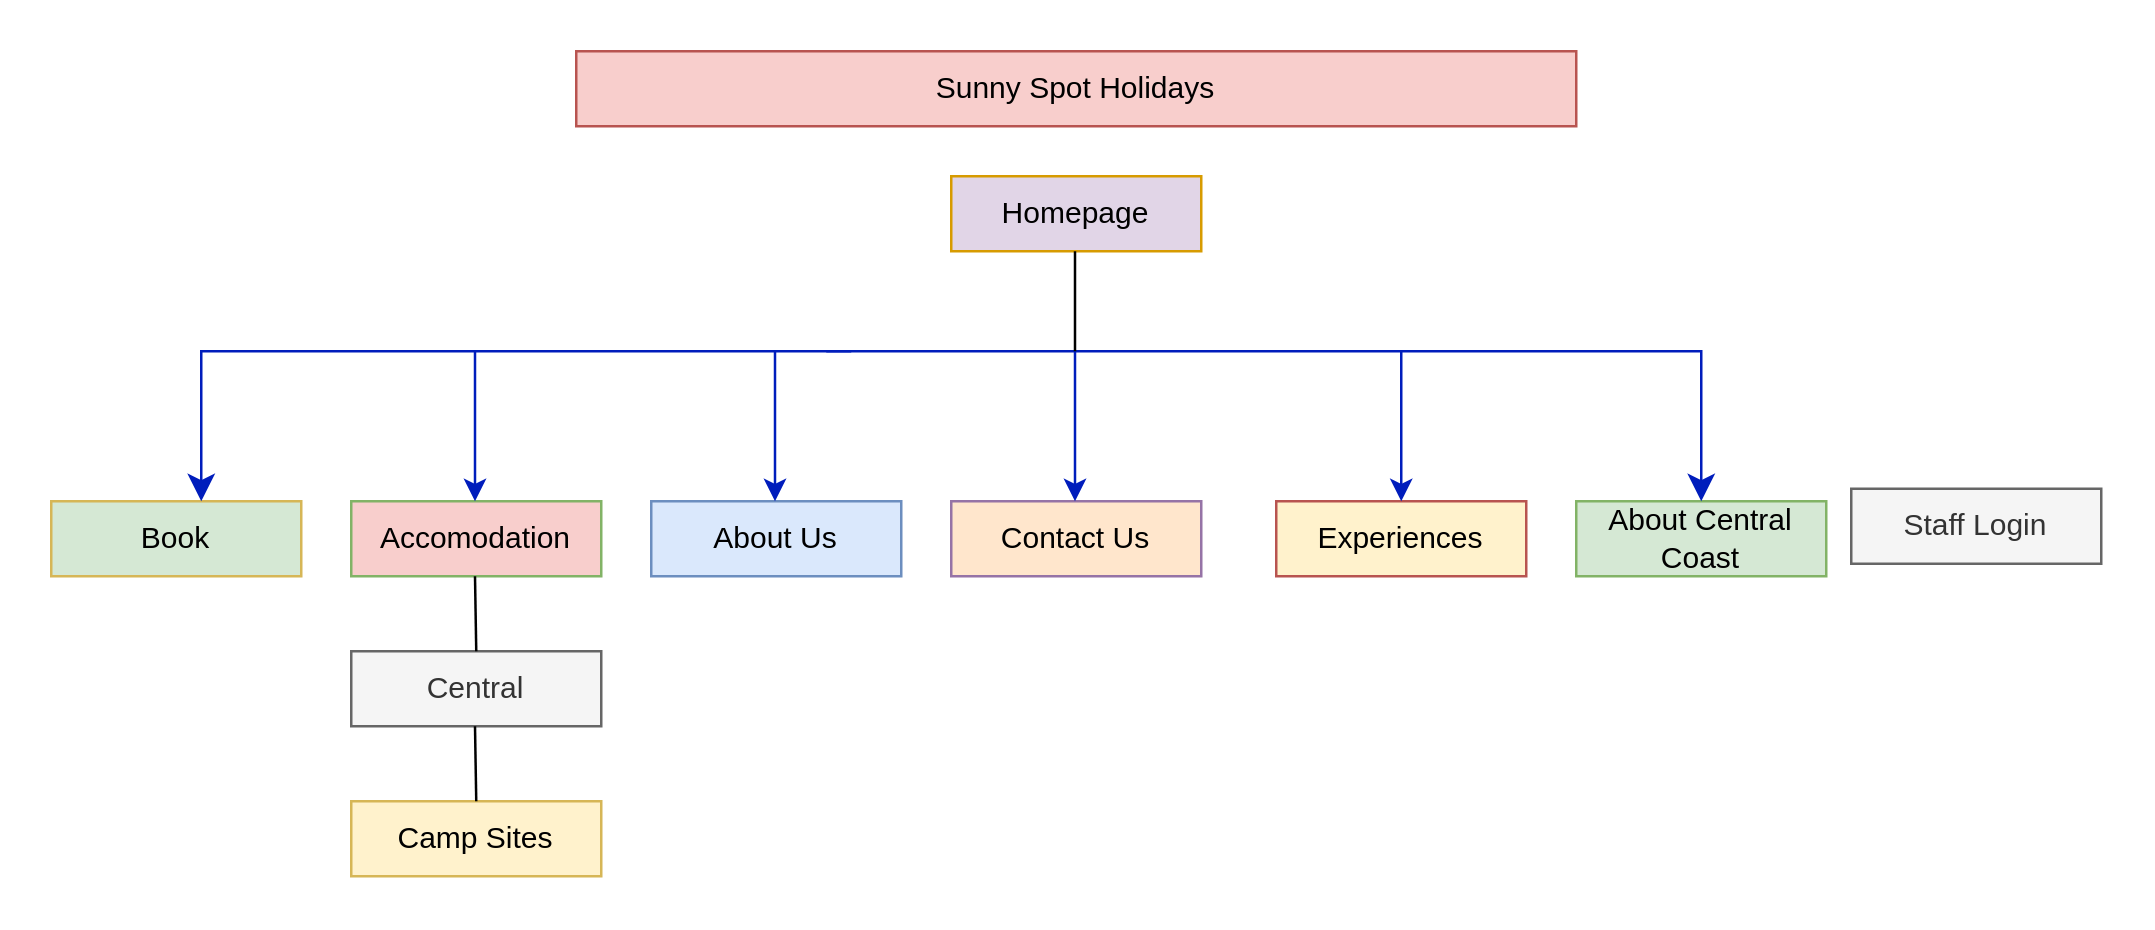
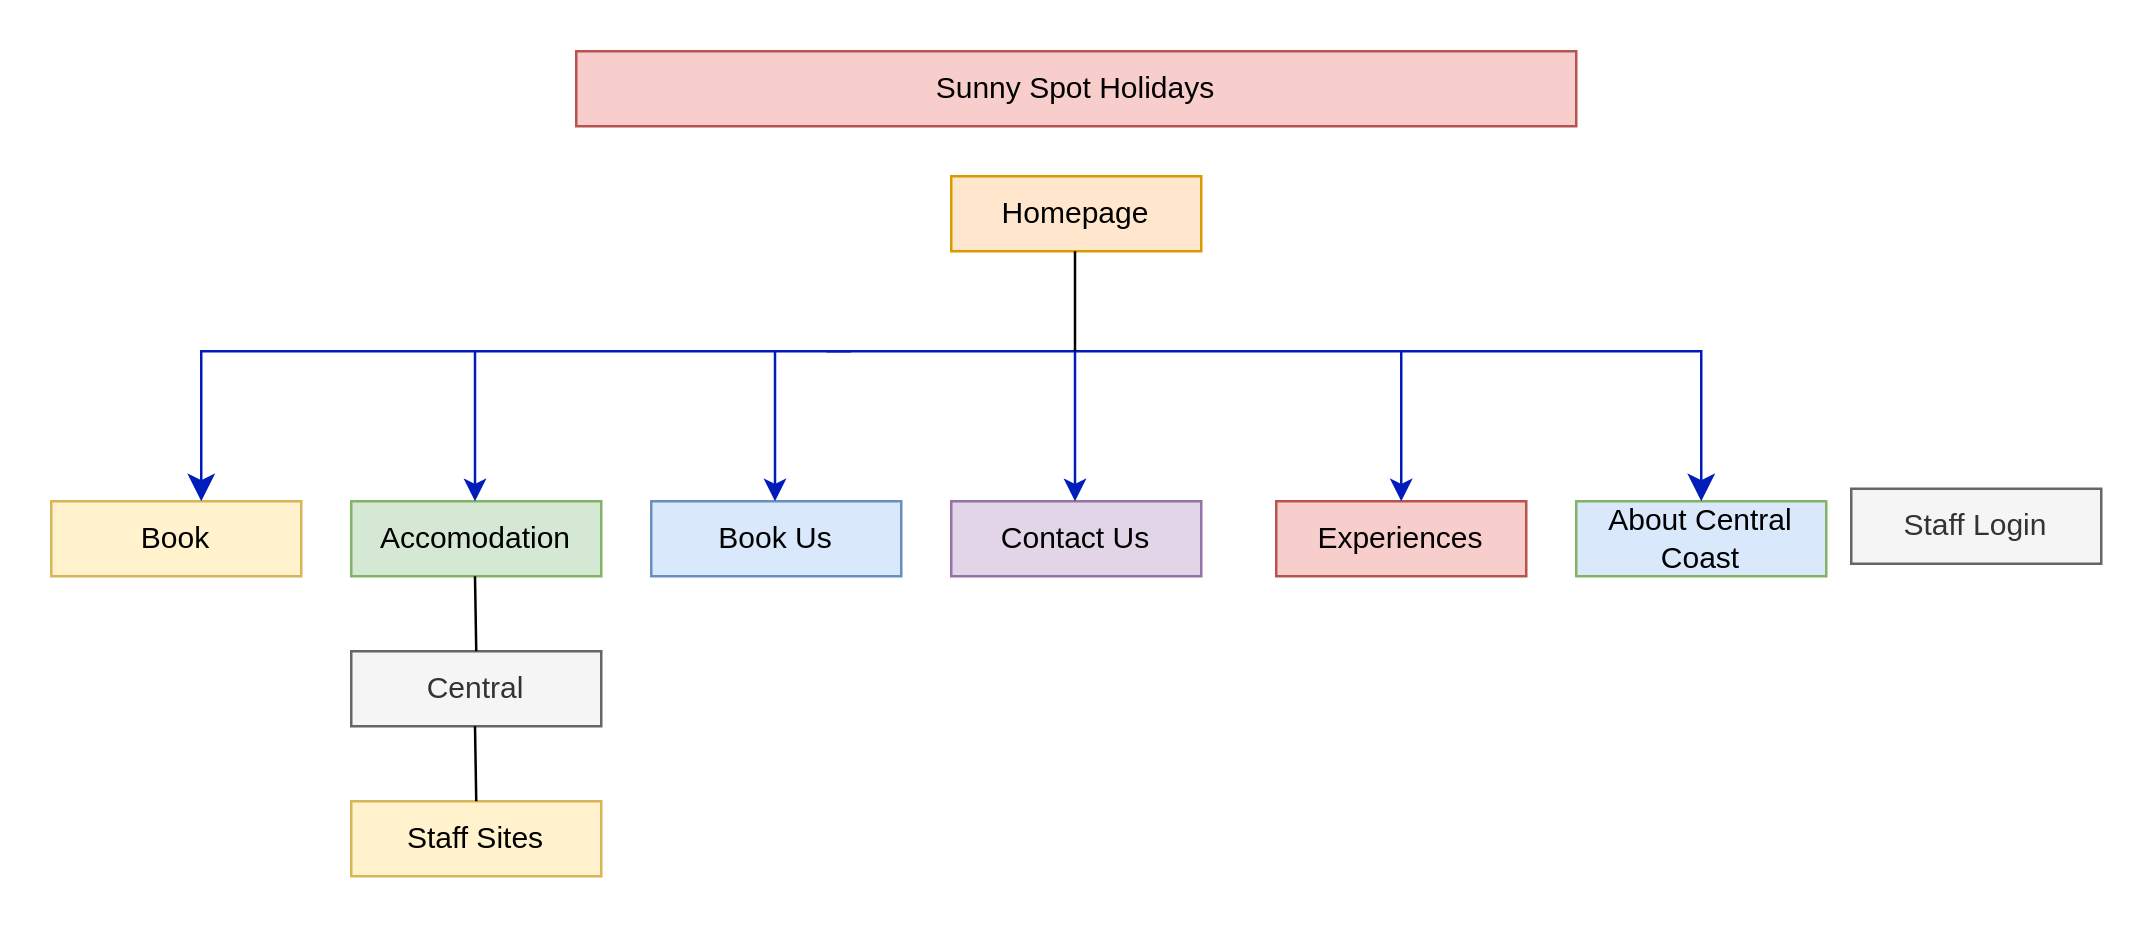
node "Homepage": fillcolor #e1d5e7 -> #ffe6cc
node "Book": fillcolor #d5e8d4 -> #fff2cc
node "Accomodation": fillcolor #f8cecc -> #d5e8d4
node "About Us": label "About Us" -> "Book Us"
node "Contact Us": fillcolor #ffe6cc -> #e1d5e7
node "Experiences": fillcolor #fff2cc -> #f8cecc
node "About Central Coast": fillcolor #d5e8d4 -> #dae8fc
node "Camp Sites": label "Camp Sites" -> "Staff Sites"
